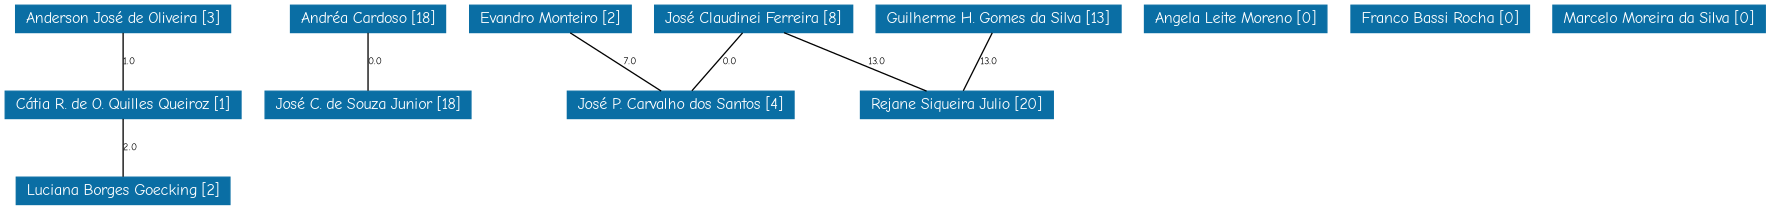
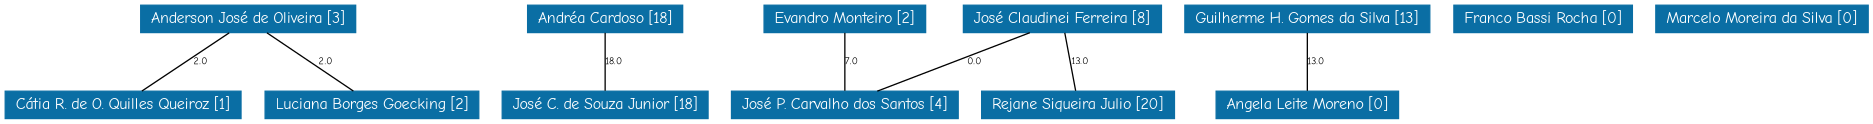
edge "Anderson José de Oliveira [3]" -- "Cátia R. de O. Quilles Queiroz [1]": label "1.0" -> "2.0"
edge "Andréa Cardoso [18]" -- "José C. de Souza Junior [18]": label "0.0" -> "18.0"
edge "Guilherme H. Gomes da Silva [13]" -- "Rejane Siqueira Julio [20]": now "Guilherme H. Gomes da Silva [13]" -- "Angela Leite Moreno [0]"
edge "Cátia R. de O. Quilles Queiroz [1]" -- "Luciana Borges Goecking [2]": now "Anderson José de Oliveira [3]" -- "Luciana Borges Goecking [2]"
